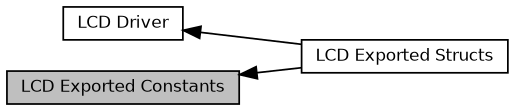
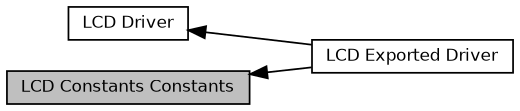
node "LCD Exported Structs": label "LCD Exported Structs" -> "LCD Exported Driver"
node "LCD Exported Constants": label "LCD Exported Constants" -> "LCD Constants Constants"
